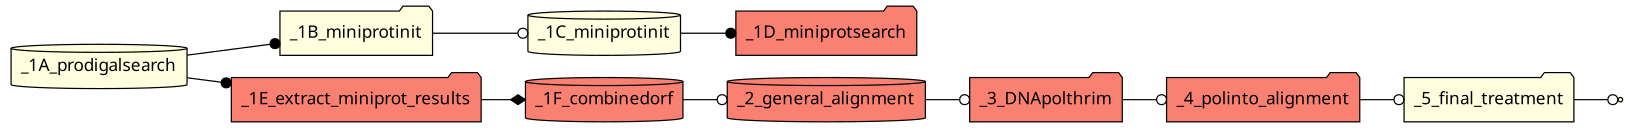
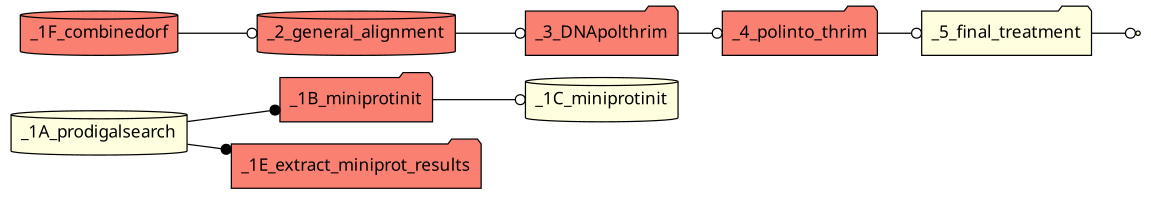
node "_1B_miniprotinit": fillcolor lightyellow -> salmon
node "_1D_miniprotsearch": removed
edge "_1E_extract_miniprot_results" -> "_1F_combinedorf": removed
node "_4_polinto_alignment": label "_4_polinto_alignment" -> "_4_polinto_thrim"
